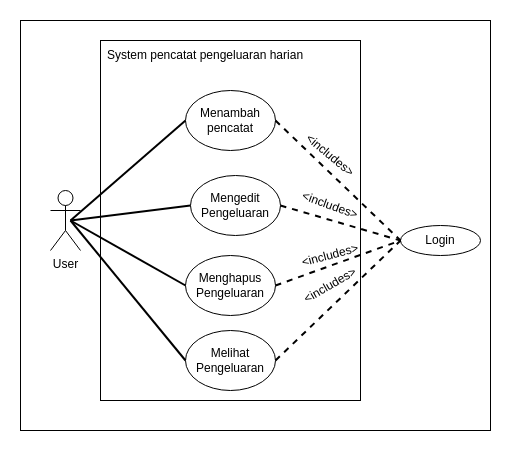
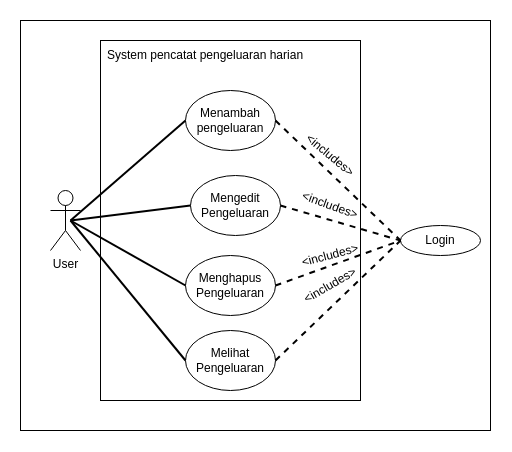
node "Menambah pencatat": label "Menambah pencatat" -> "Menambah pengeluaran"
